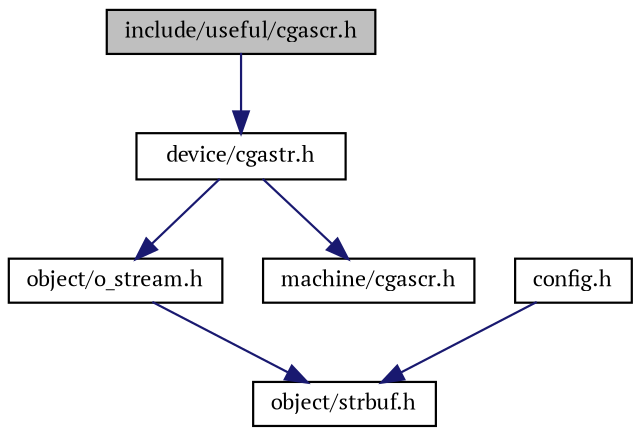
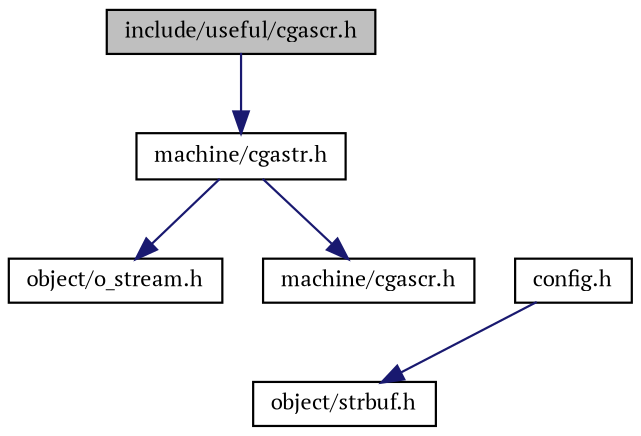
node "device/cgastr.h": label "device/cgastr.h" -> "machine/cgastr.h"
edge "object/o_stream.h" -> "object/strbuf.h": removed
